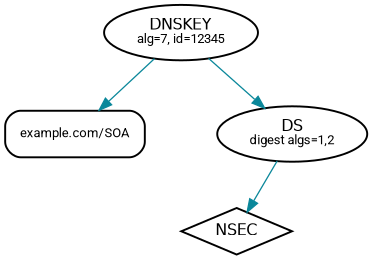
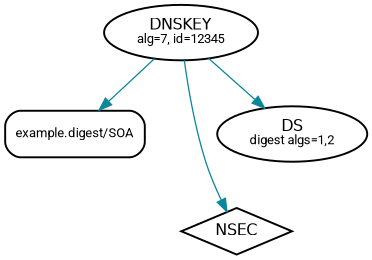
node "example.com/SOA": label "example.com/SOA" -> "example.digest/SOA"
edge "DS" -> "NSEC": now "DNSKEY" -> "NSEC"
